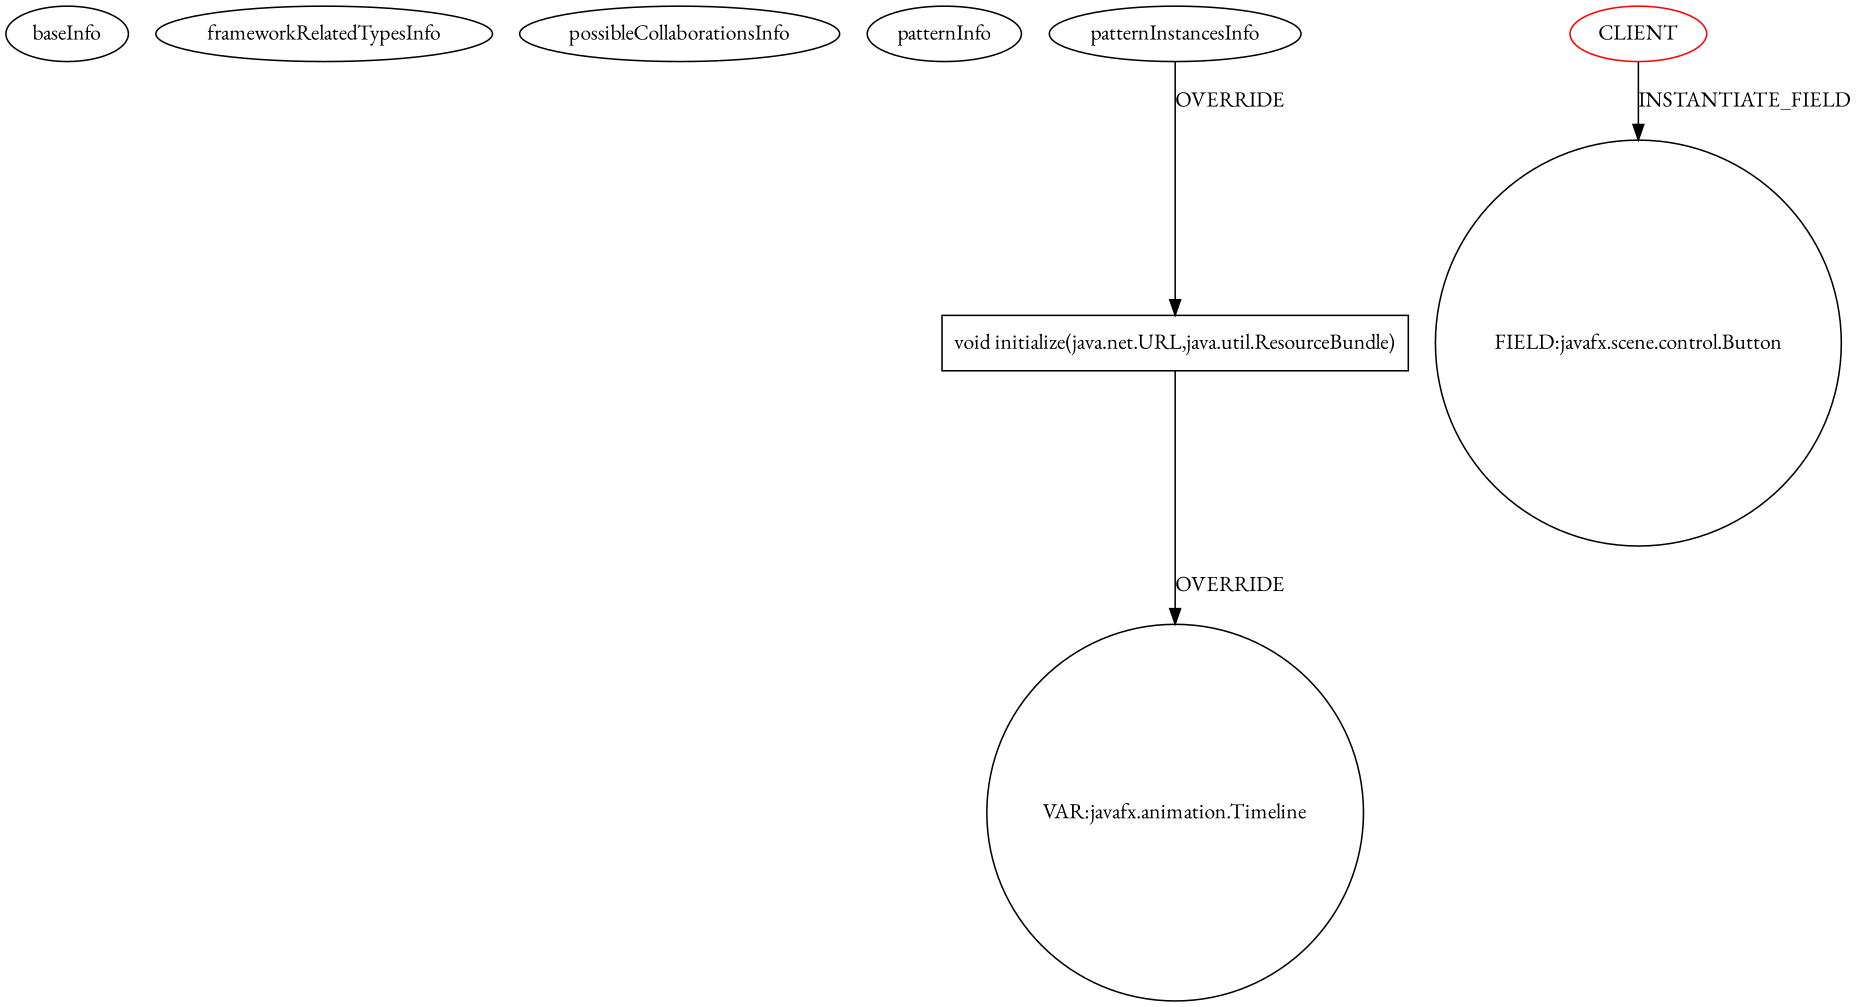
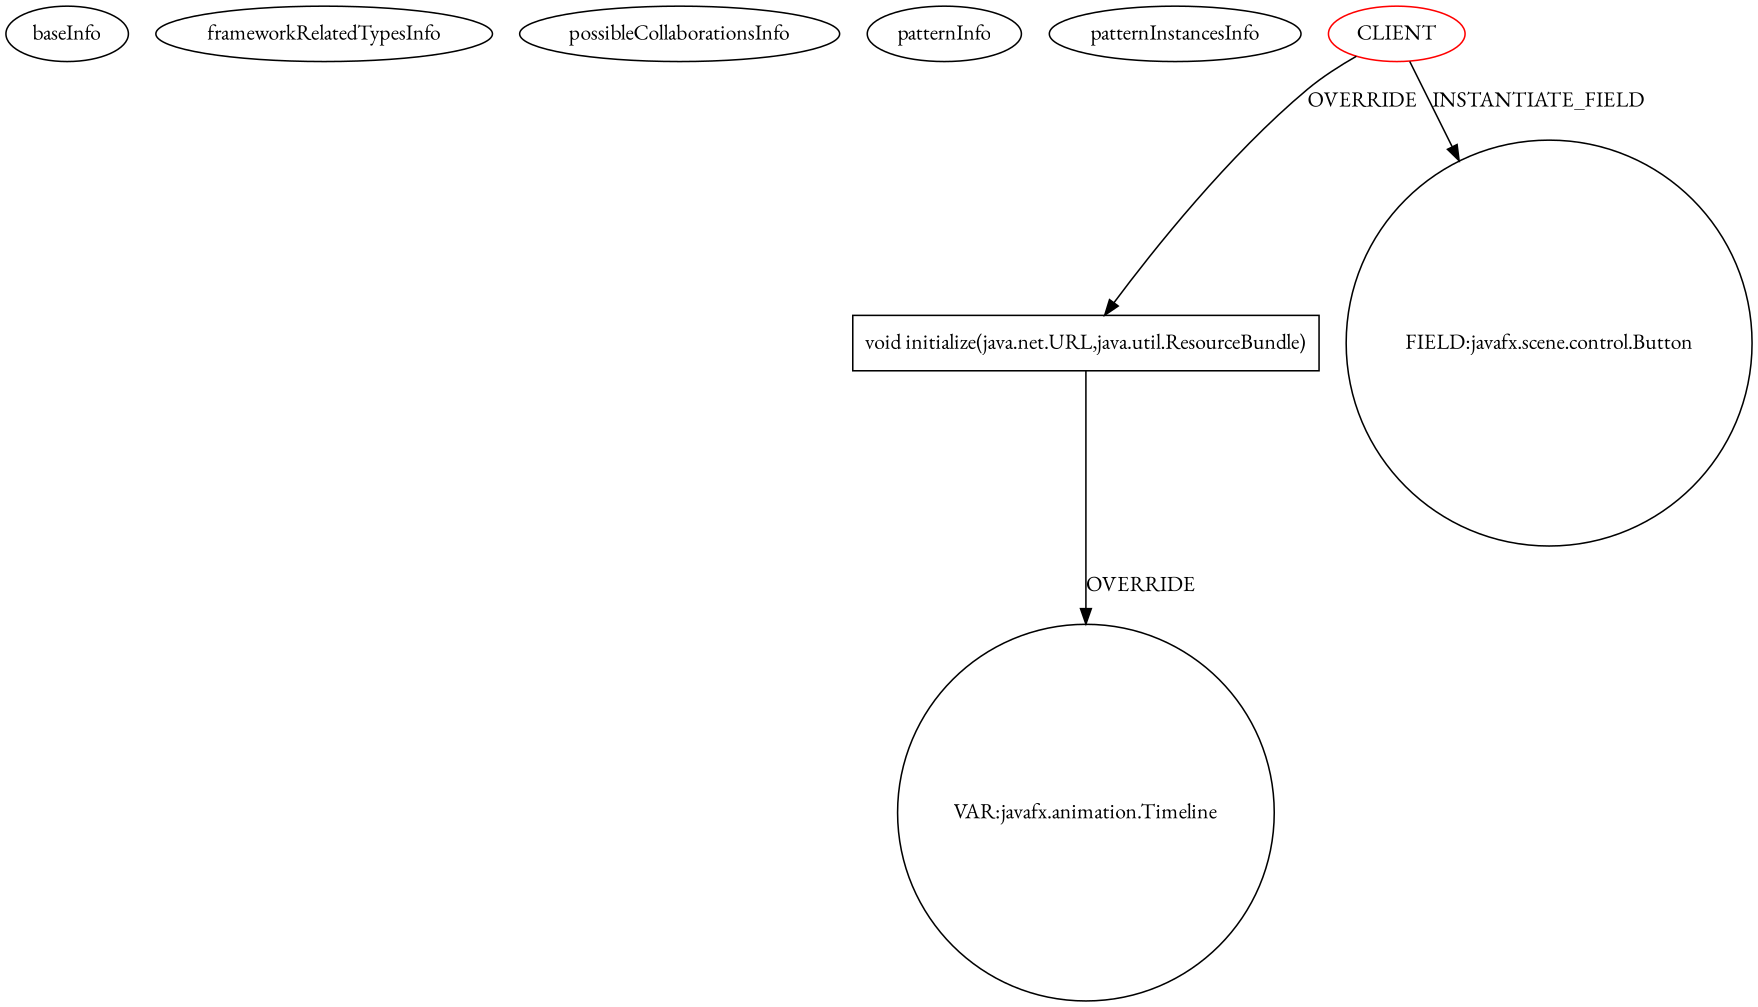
edge "patternInstancesInfo" -> "void initialize(java.net.URL,java.util.ResourceBundle)": now "CLIENT" -> "void initialize(java.net.URL,java.util.ResourceBundle)"
